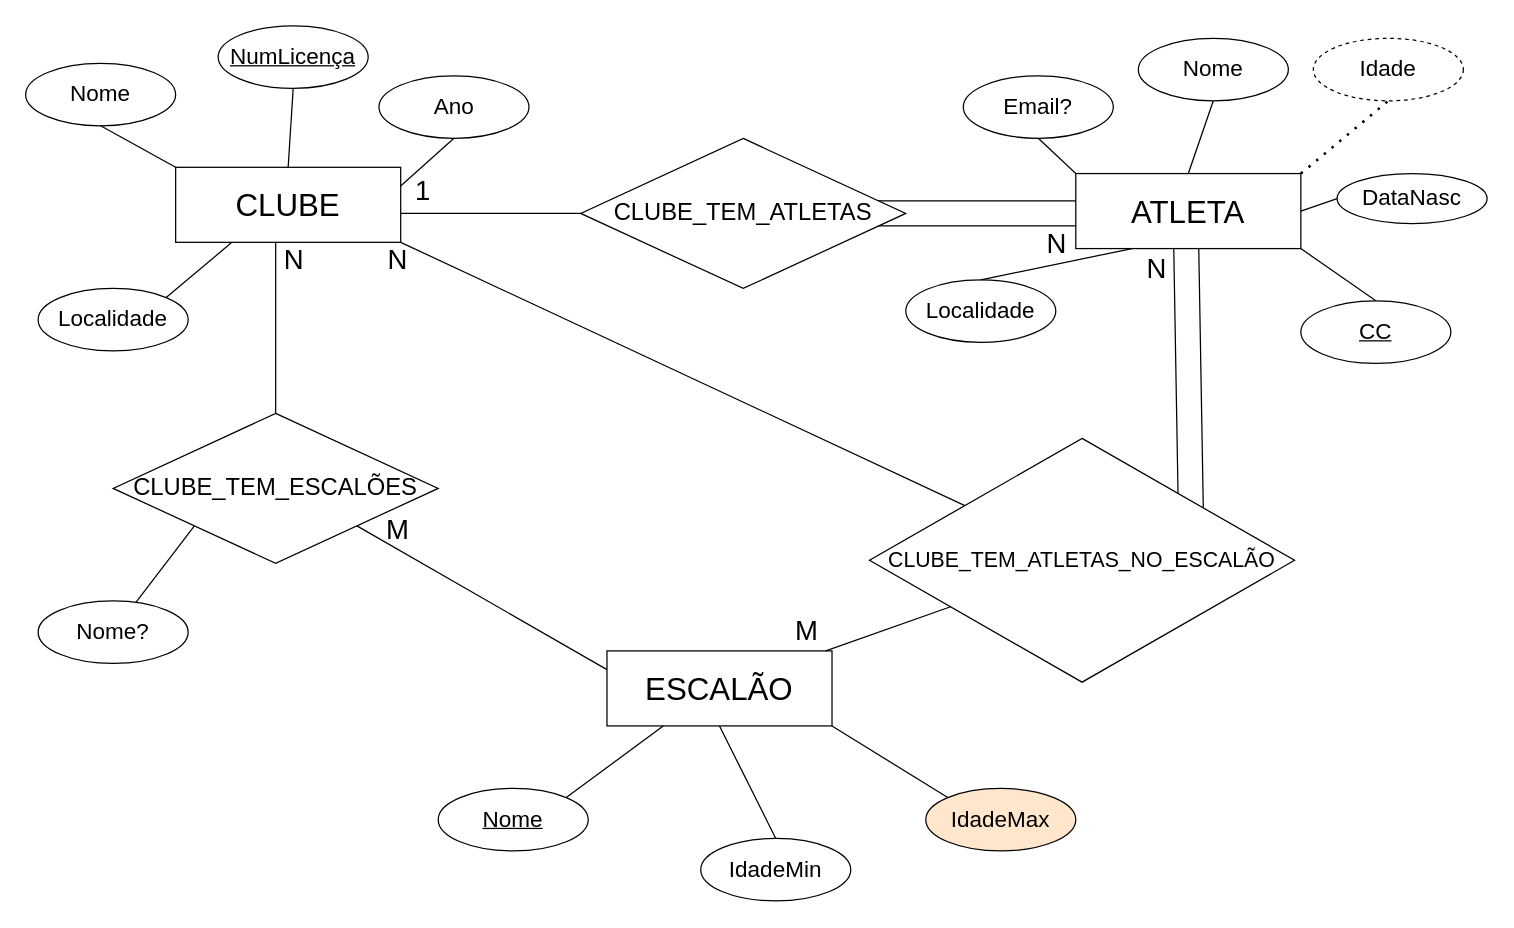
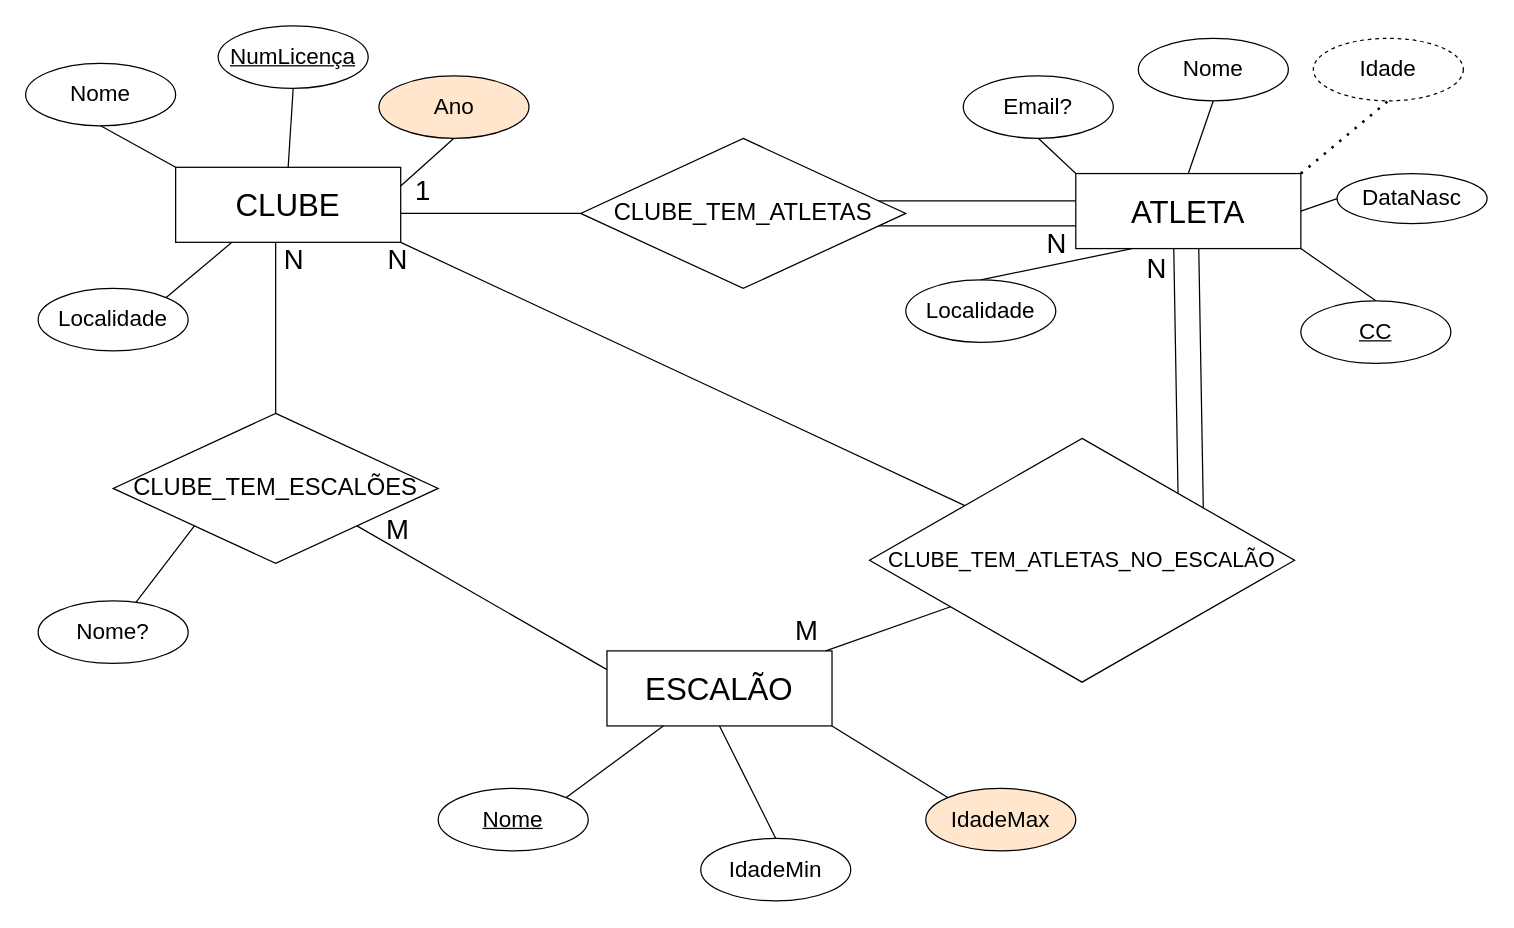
node "Ano": fillcolor #ffffff -> #ffe6cc
